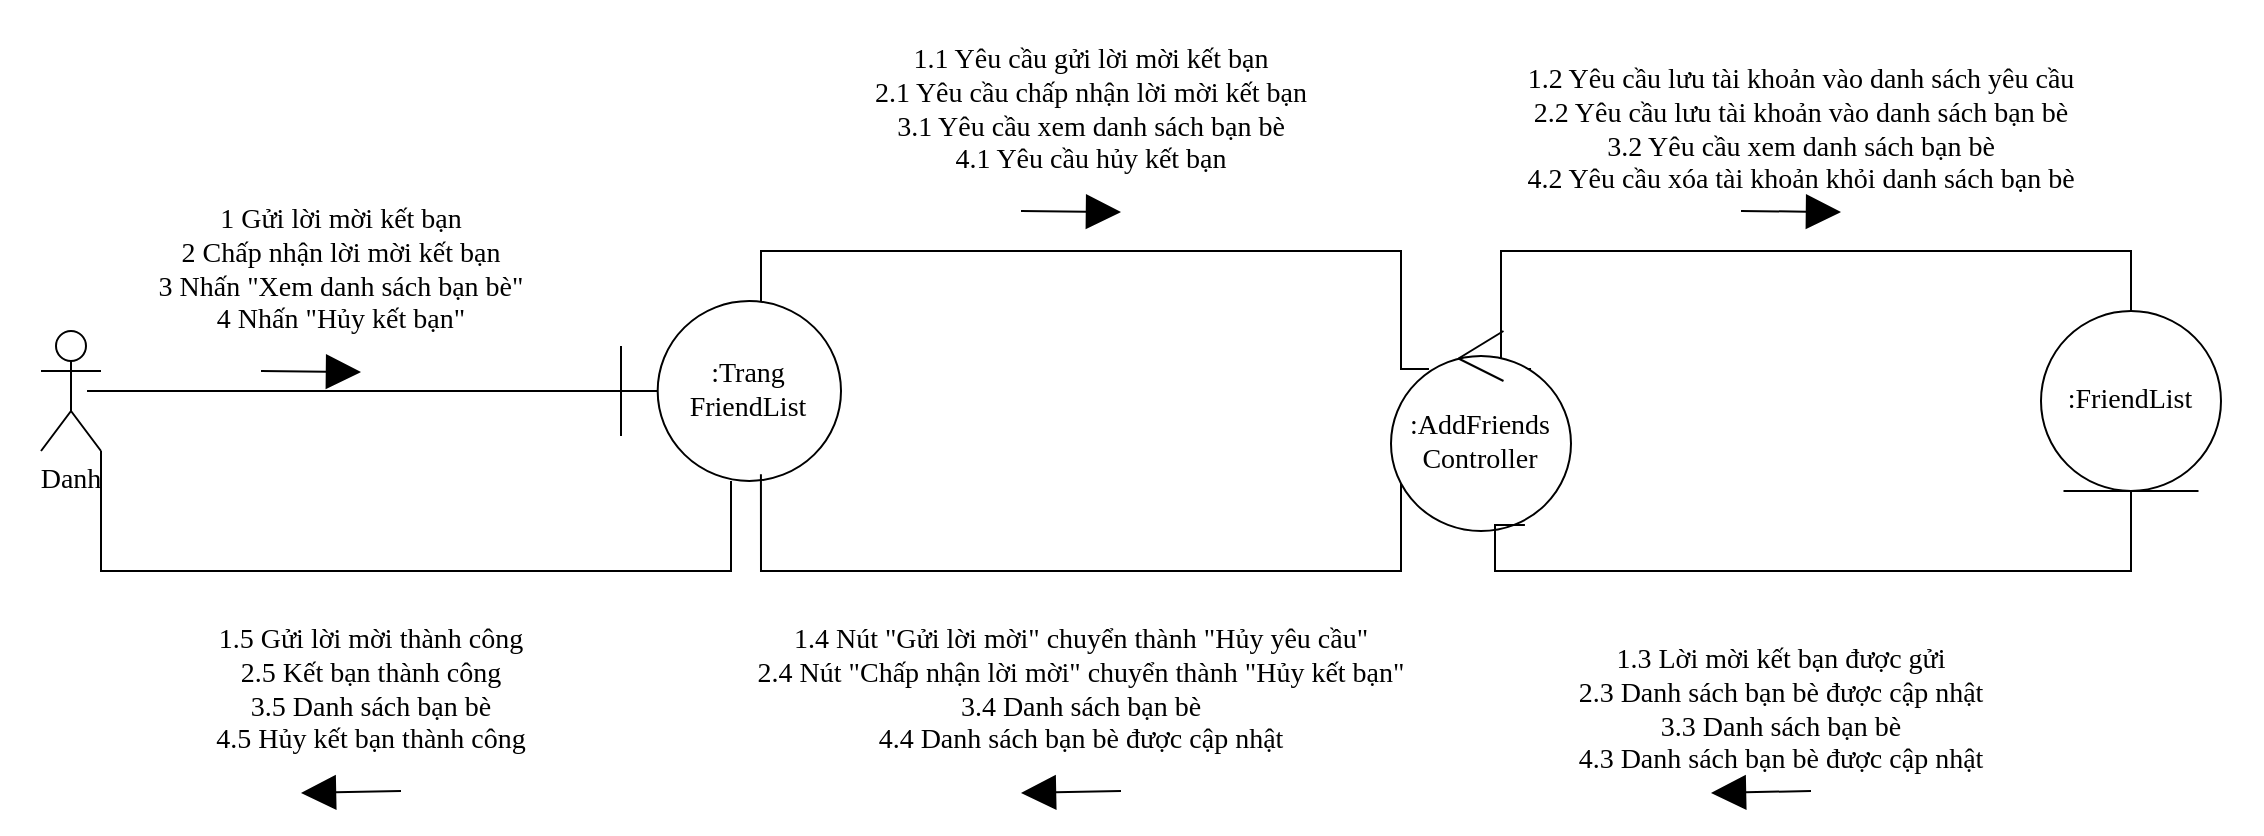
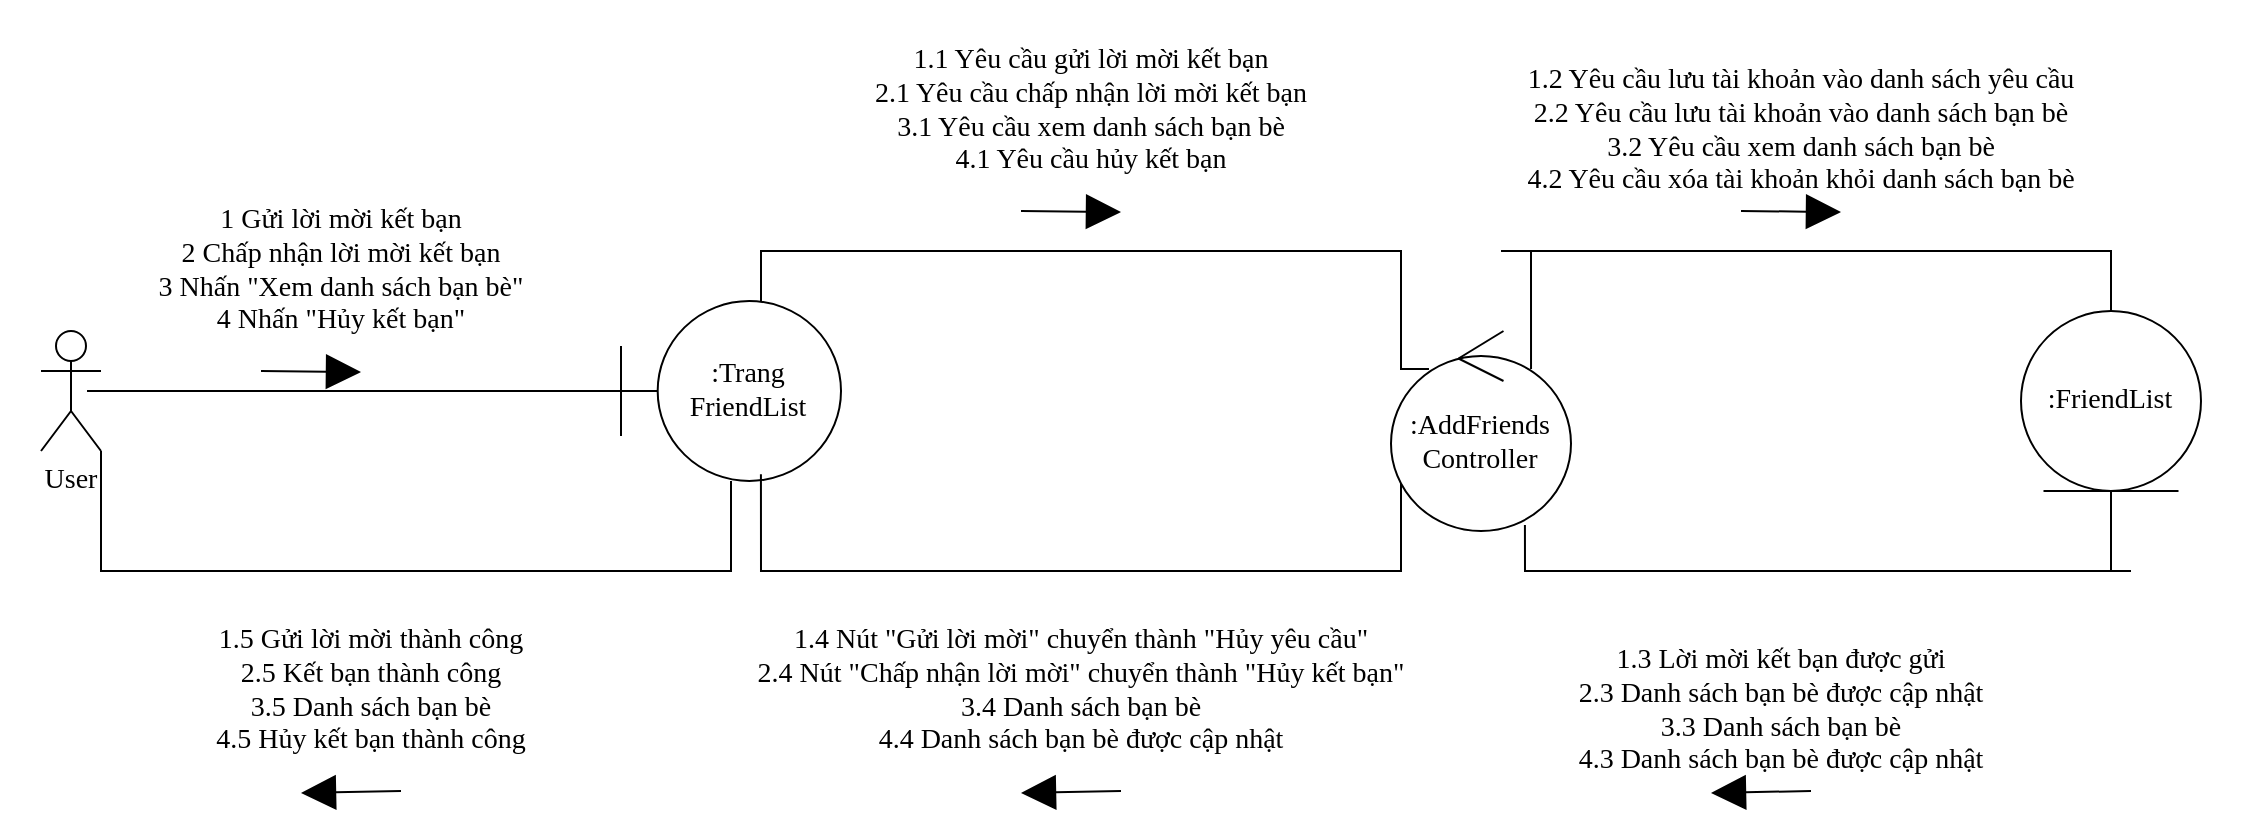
node ":FriendList": moved (2131, 401) -> (2111, 401)
node "Danh": label "Danh" -> "User"
